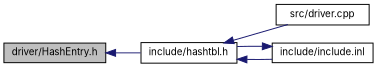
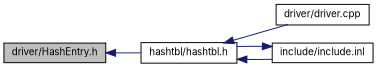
node "src/driver.cpp": label "src/driver.cpp" -> "driver/driver.cpp"
node "include/hashtbl.h": label "include/hashtbl.h" -> "hashtbl/hashtbl.h"
